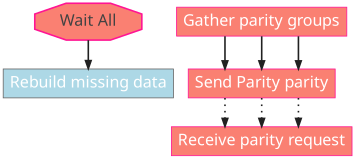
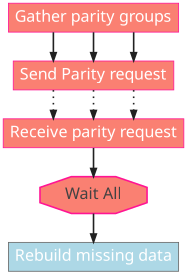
node "Send Parity parity": label "Send Parity parity" -> "Send Parity request"
edge "Receive parity request" -> "Wait All": added
